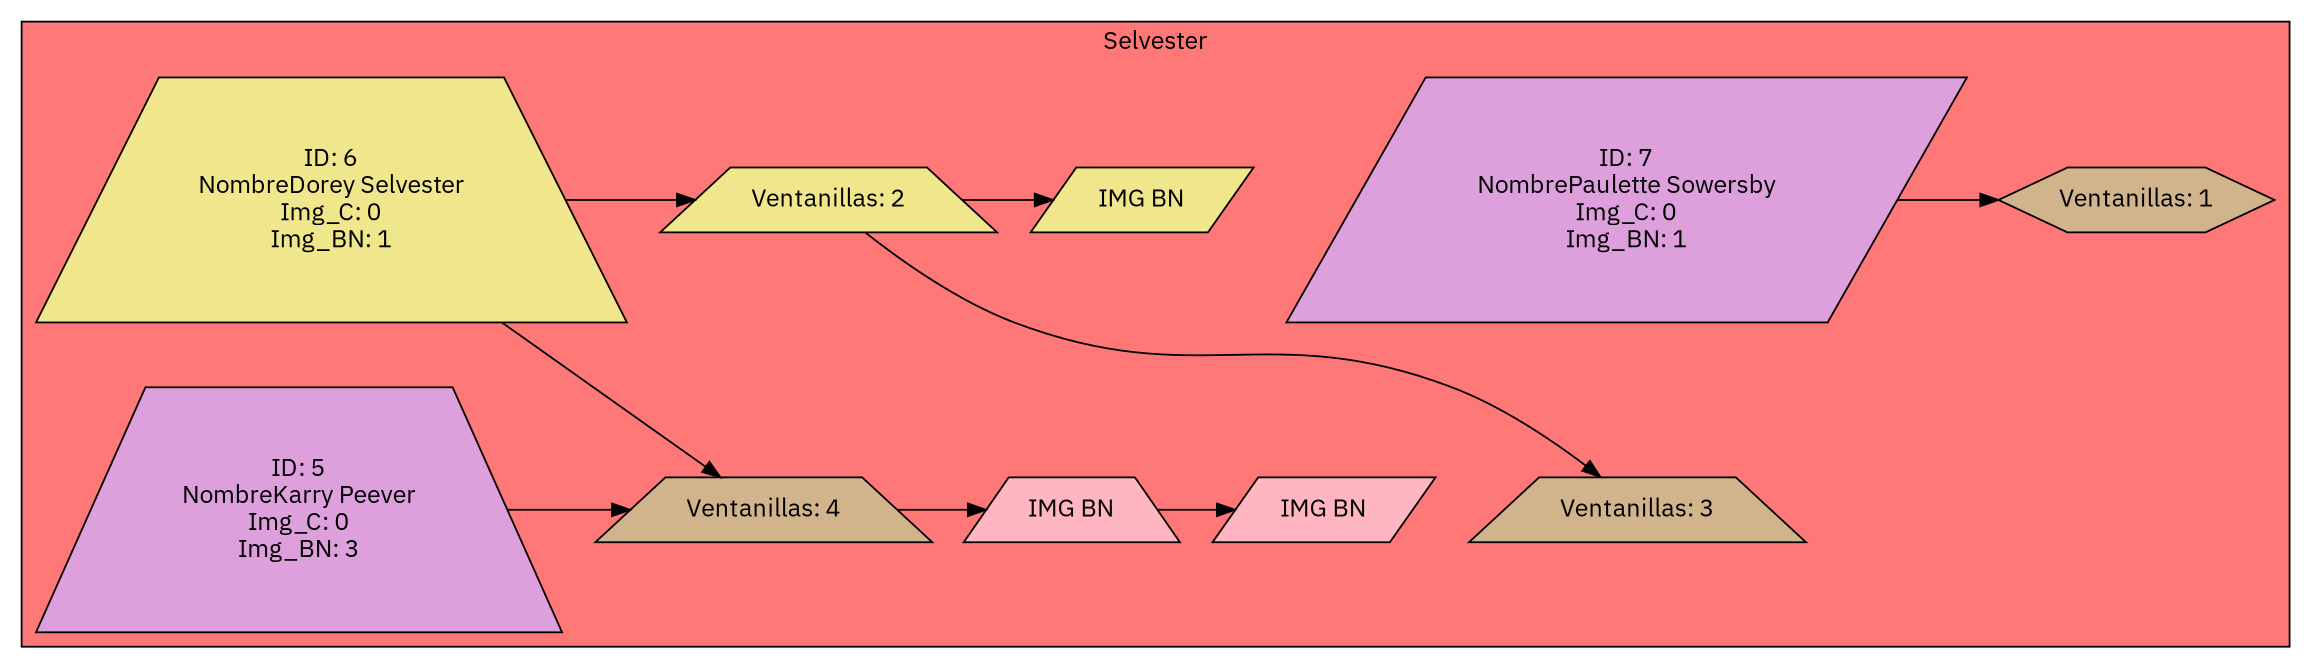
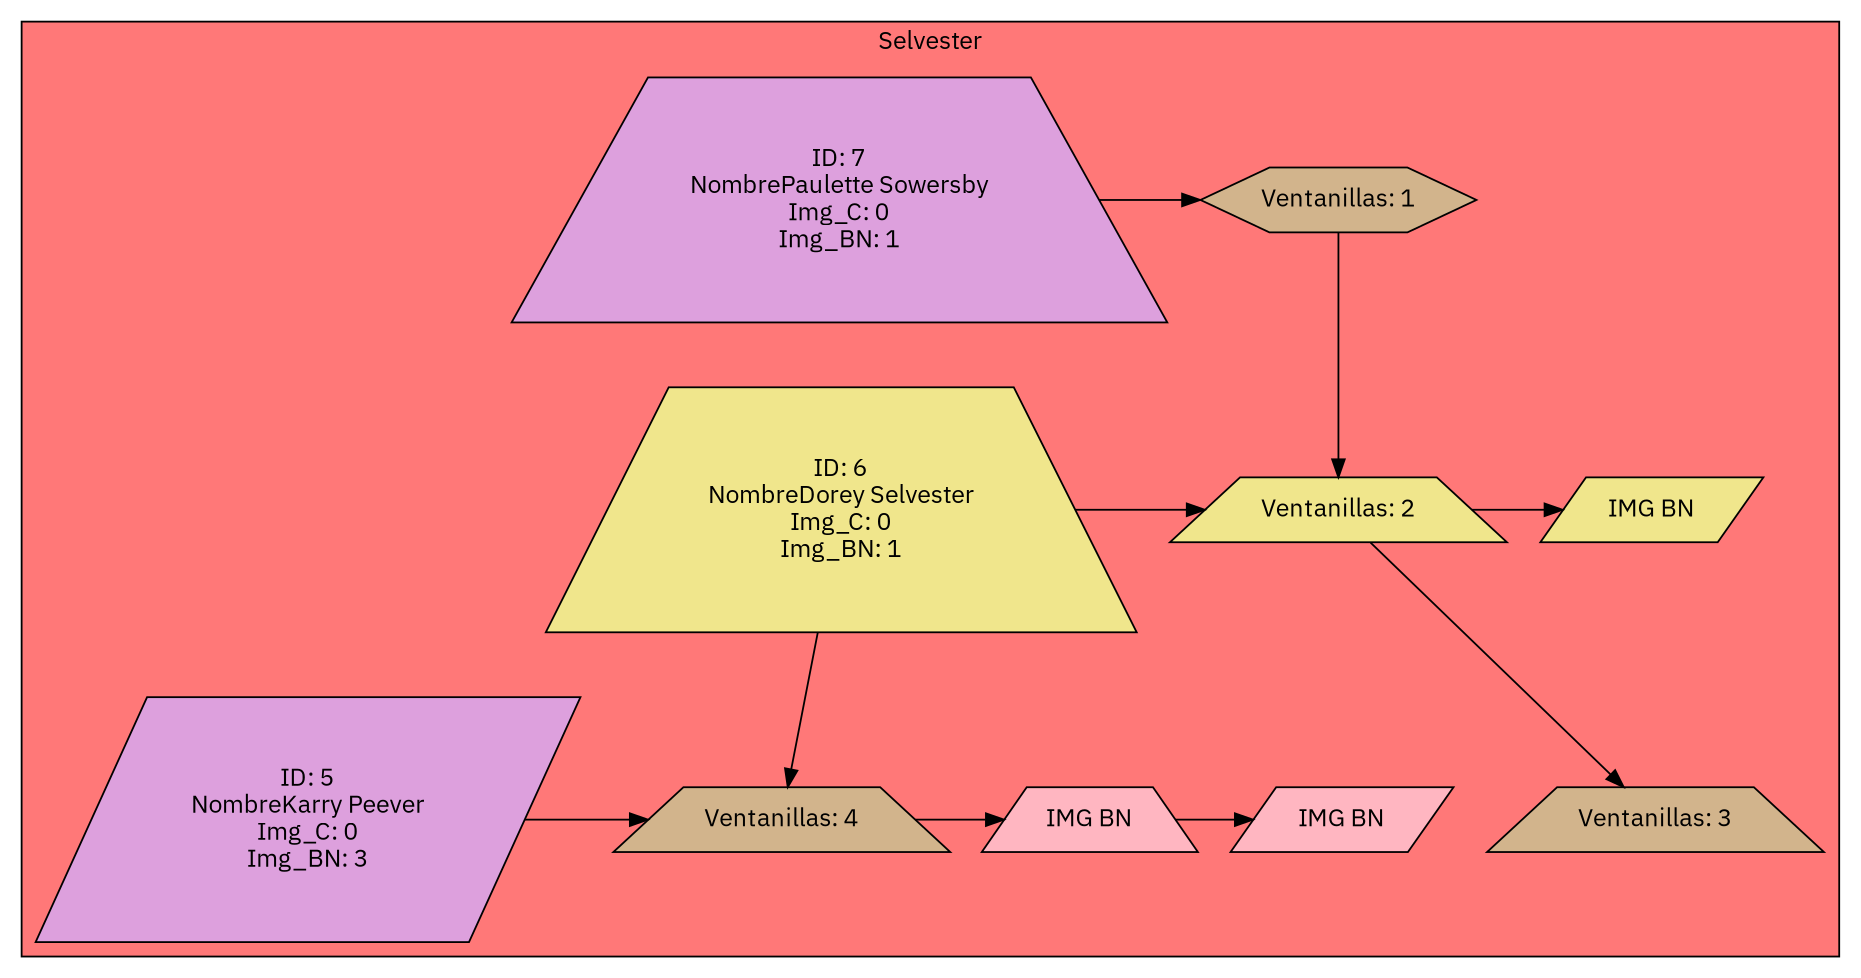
node "ID: 7 NombrePaulette Sowersby Img_C: 0 Img_BN: 1": shape parallelogram -> trapezium
edge "Ventanillas: 1" -> "Ventanillas: 2": added
node "ID: 5 NombreKarry Peever Img_C: 0 Img_BN: 3": shape trapezium -> parallelogram
